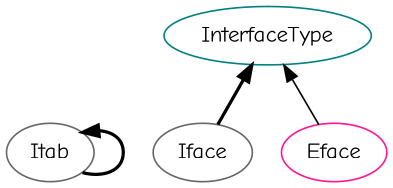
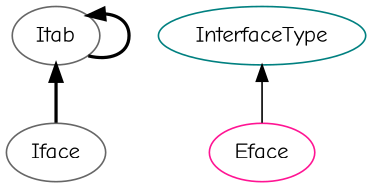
edge "Iface" -> "InterfaceType": now "Iface" -> "Itab"
